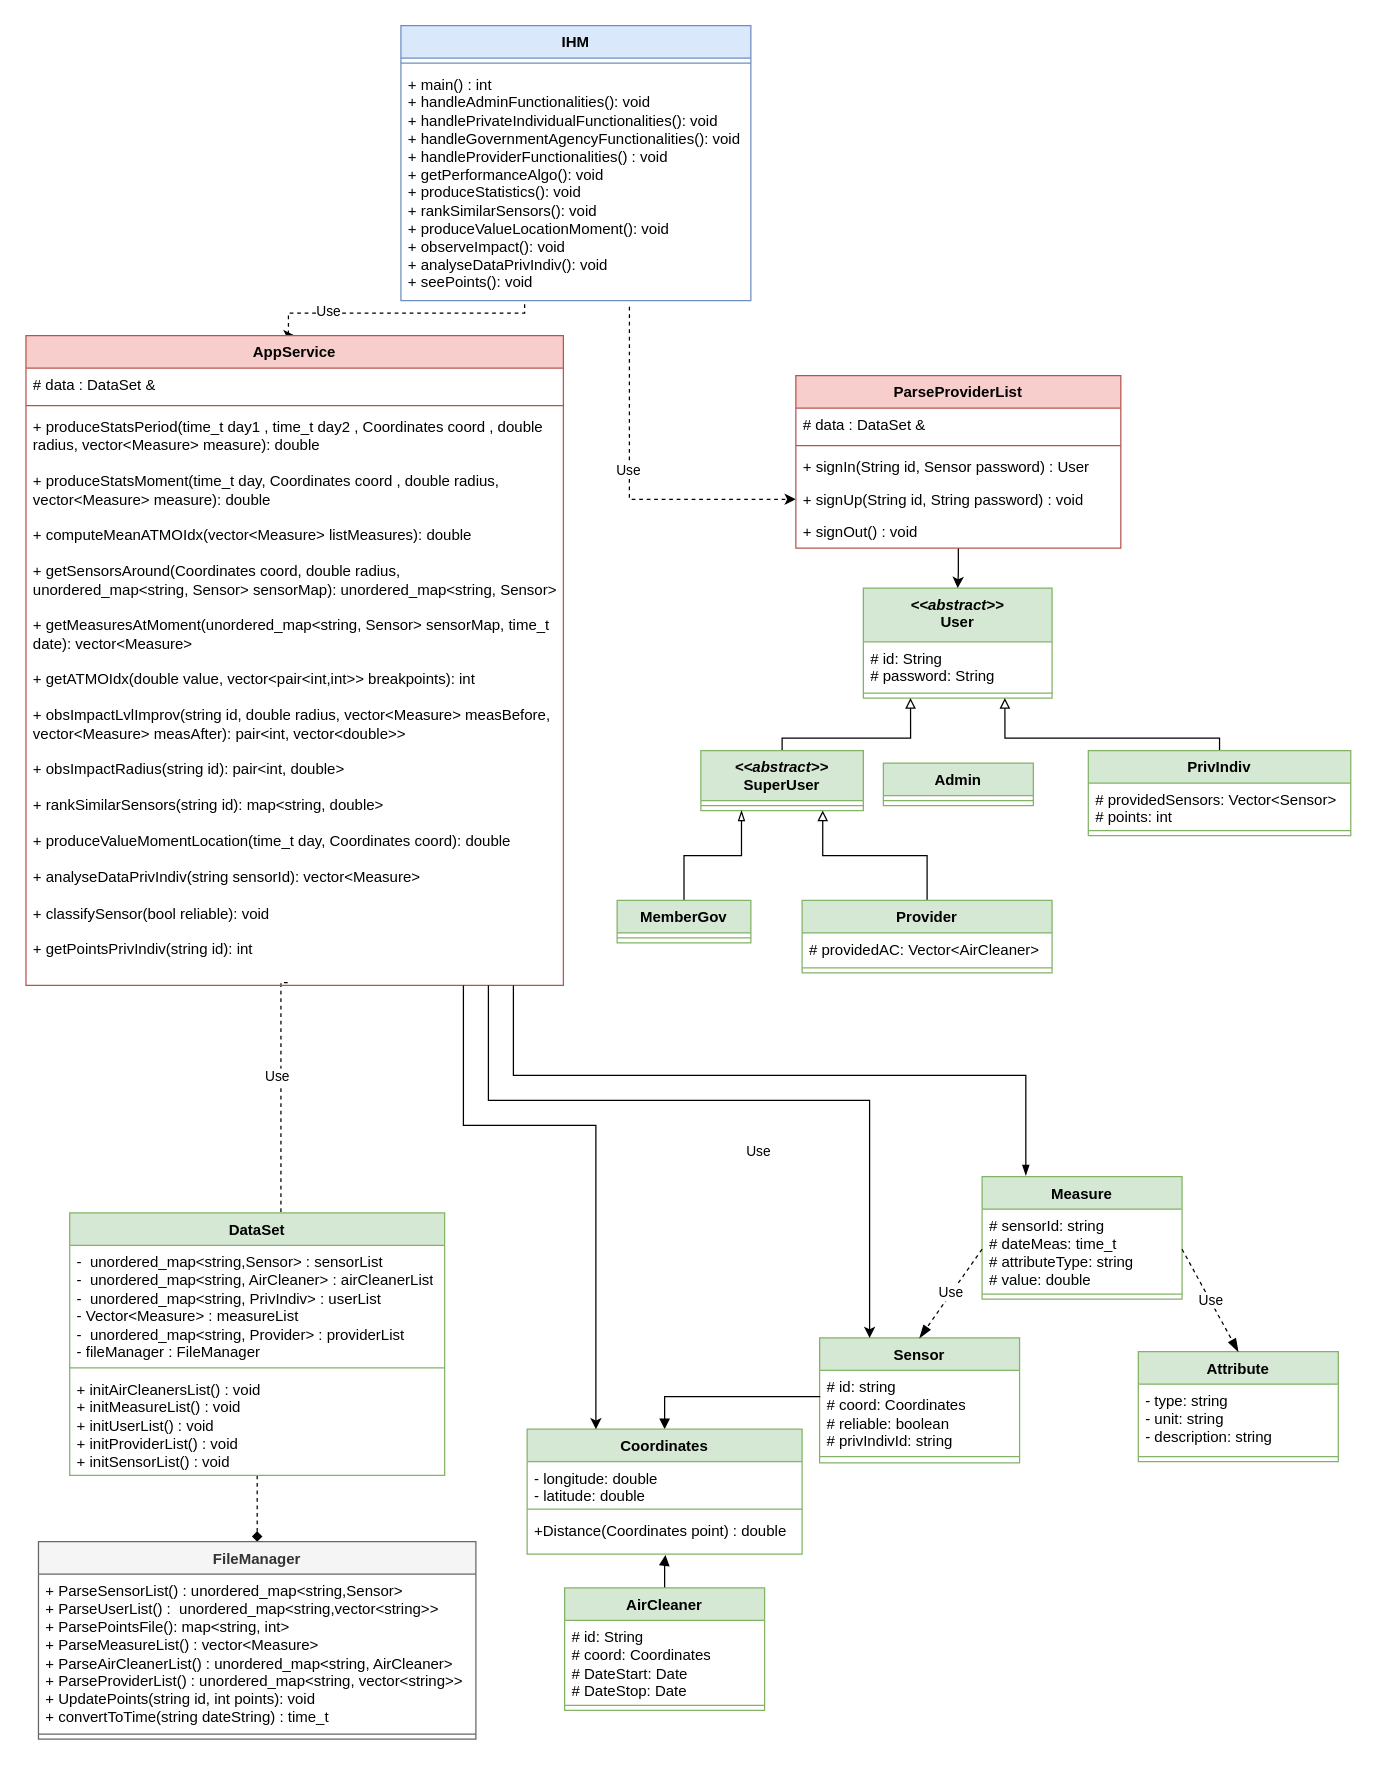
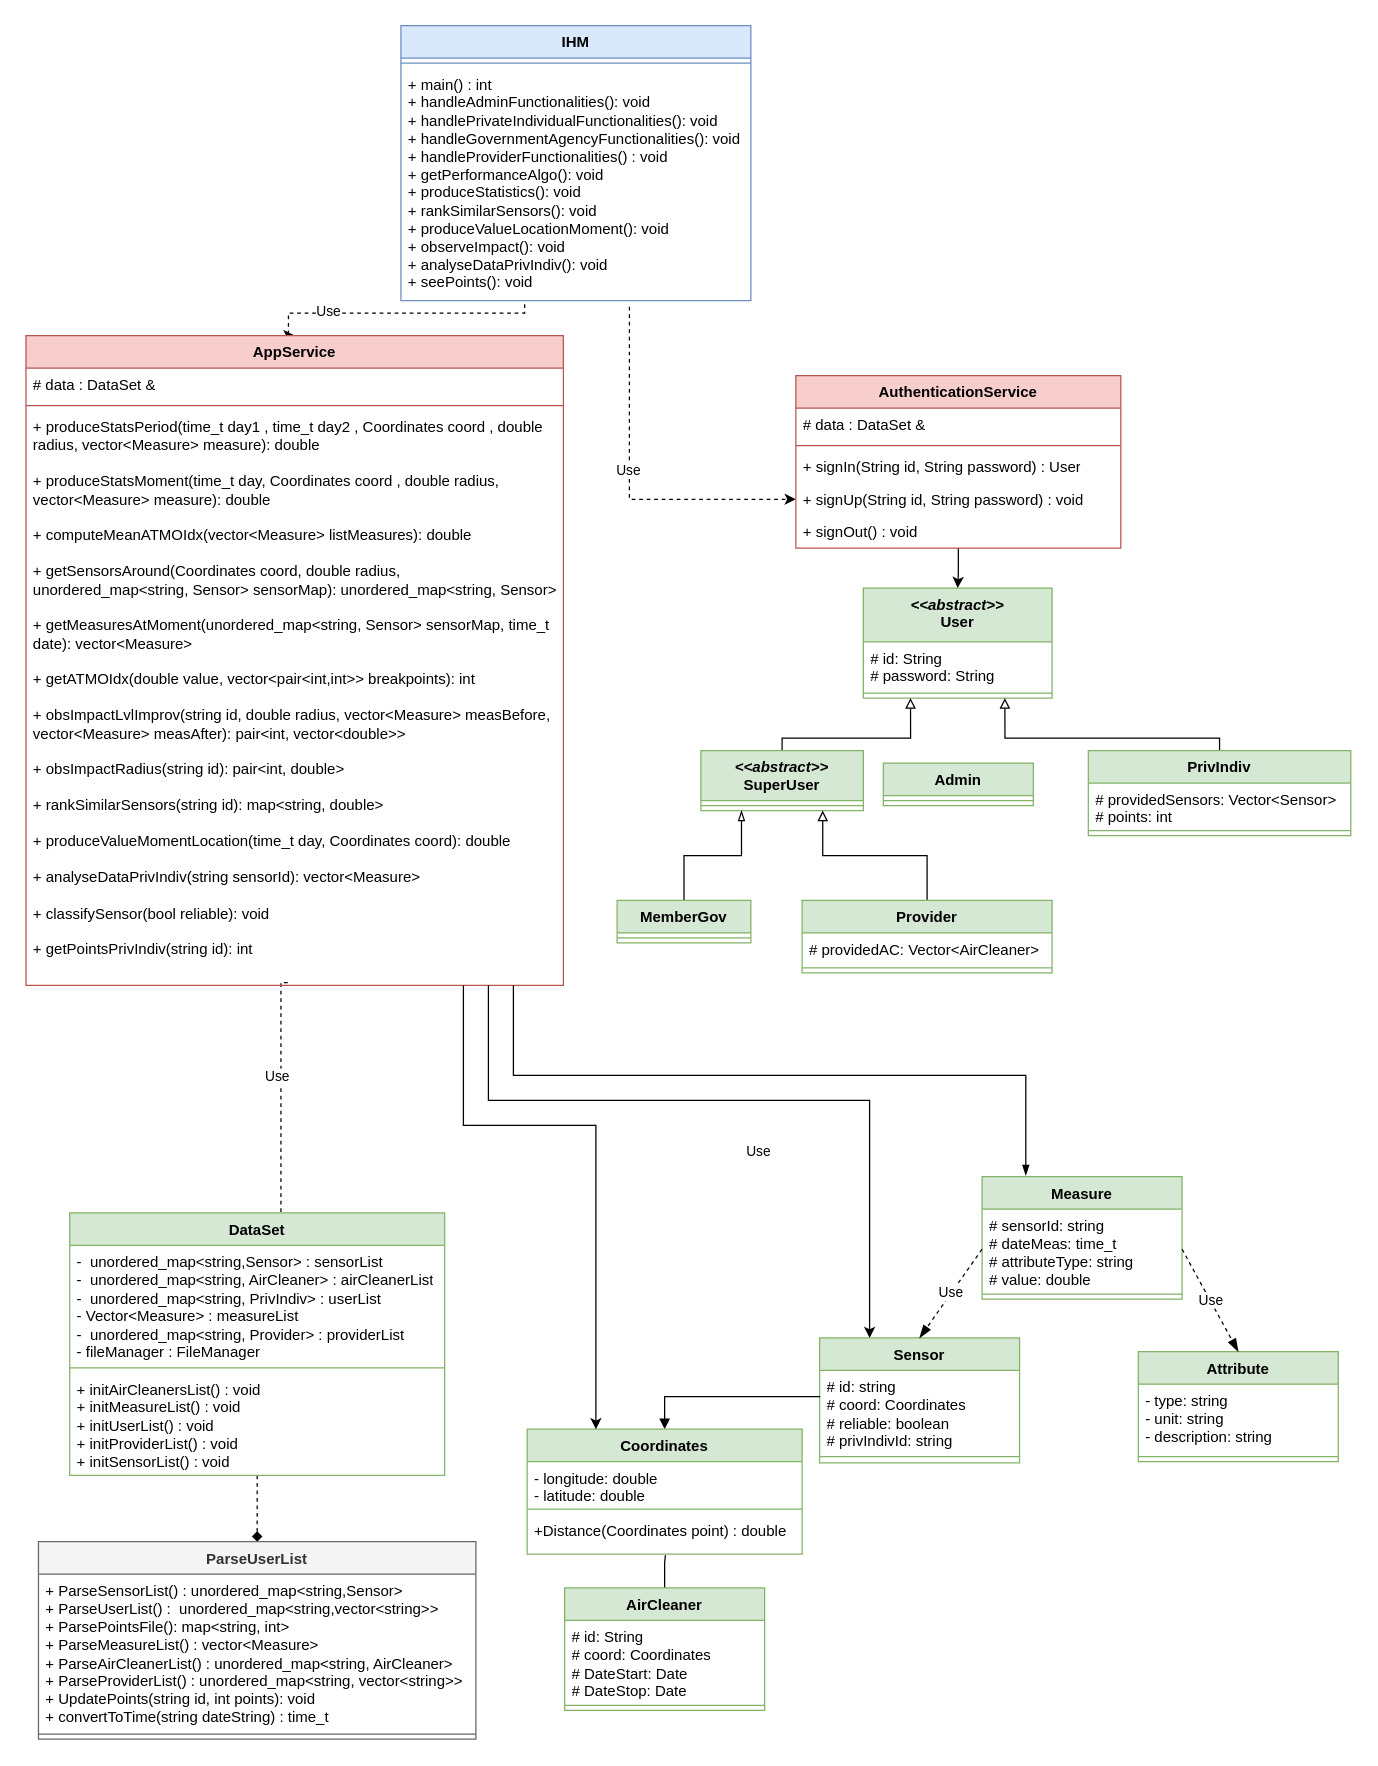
node "ParseProviderList": label "ParseProviderList" -> "AuthenticationService"
node "+ signIn(String id, Sensor password) : User": label "+ signIn(String id, Sensor password) : User" -> "+ signIn(String id, String password) : User"
node "FileManager": label "FileManager" -> "ParseUserList"
edge "AirCleaner" -> "+Distance(Coordinates point) : double": arrowhead block -> none
